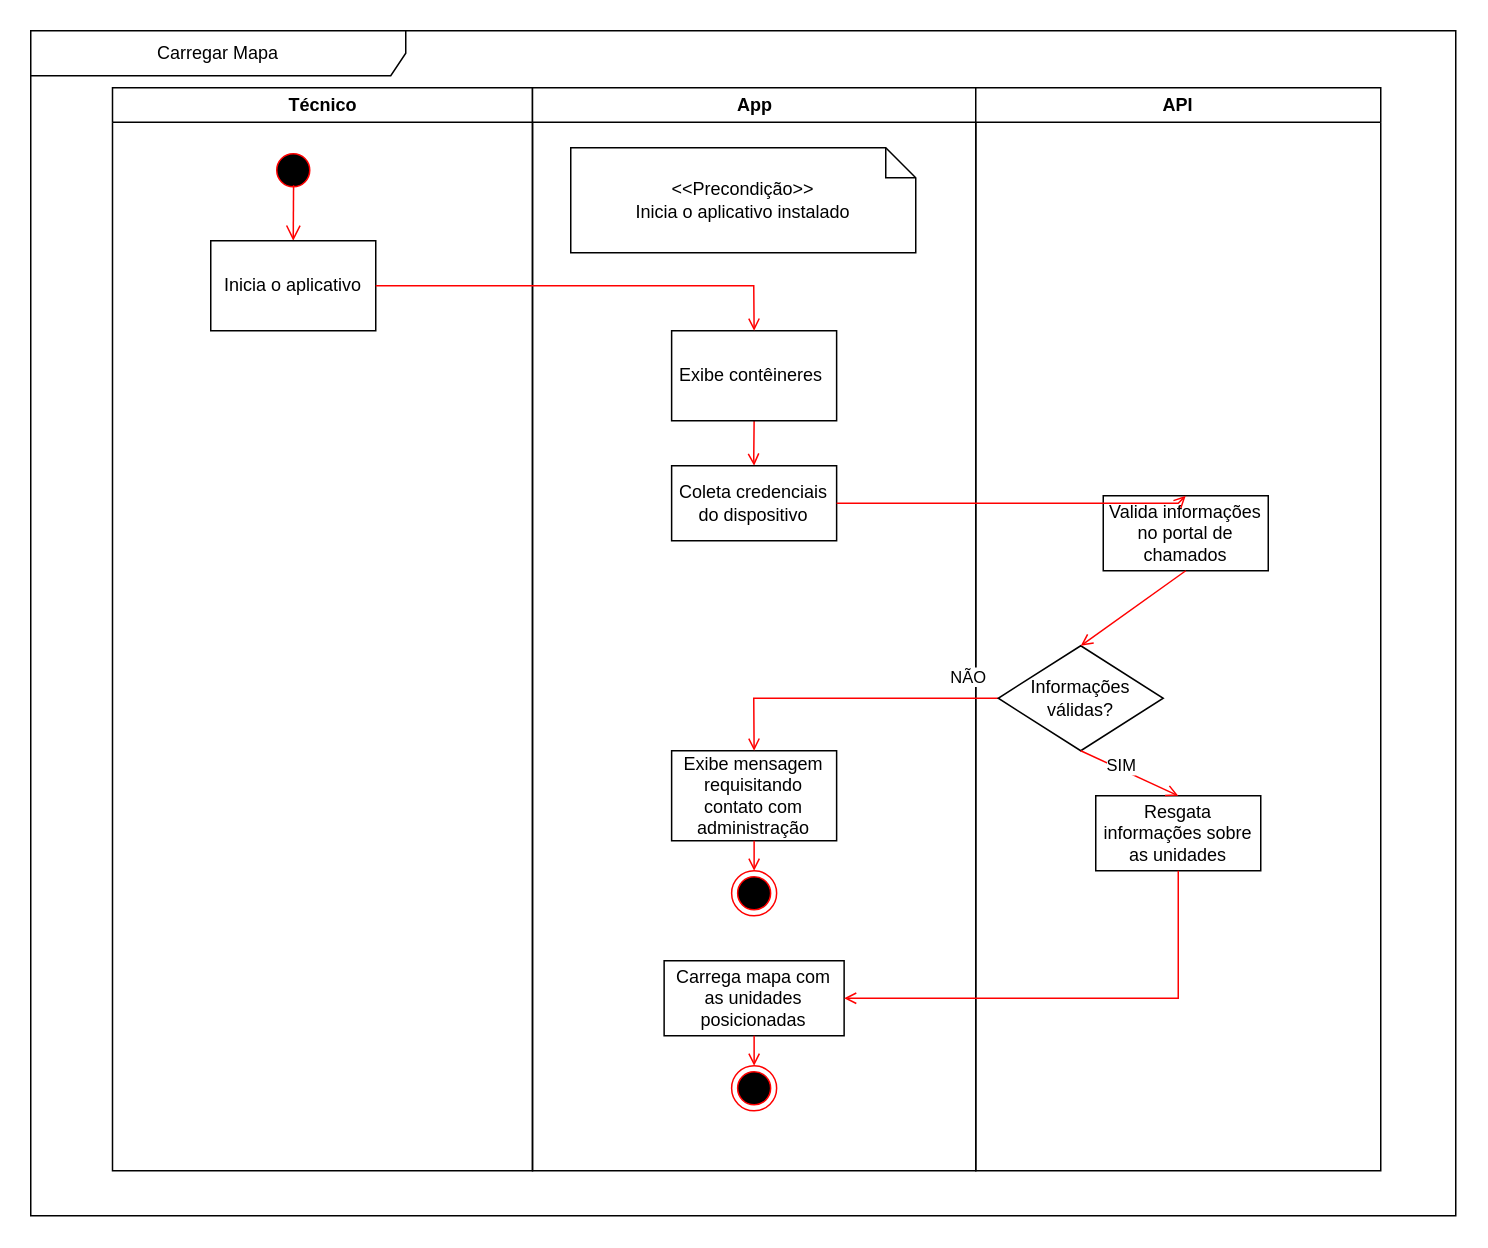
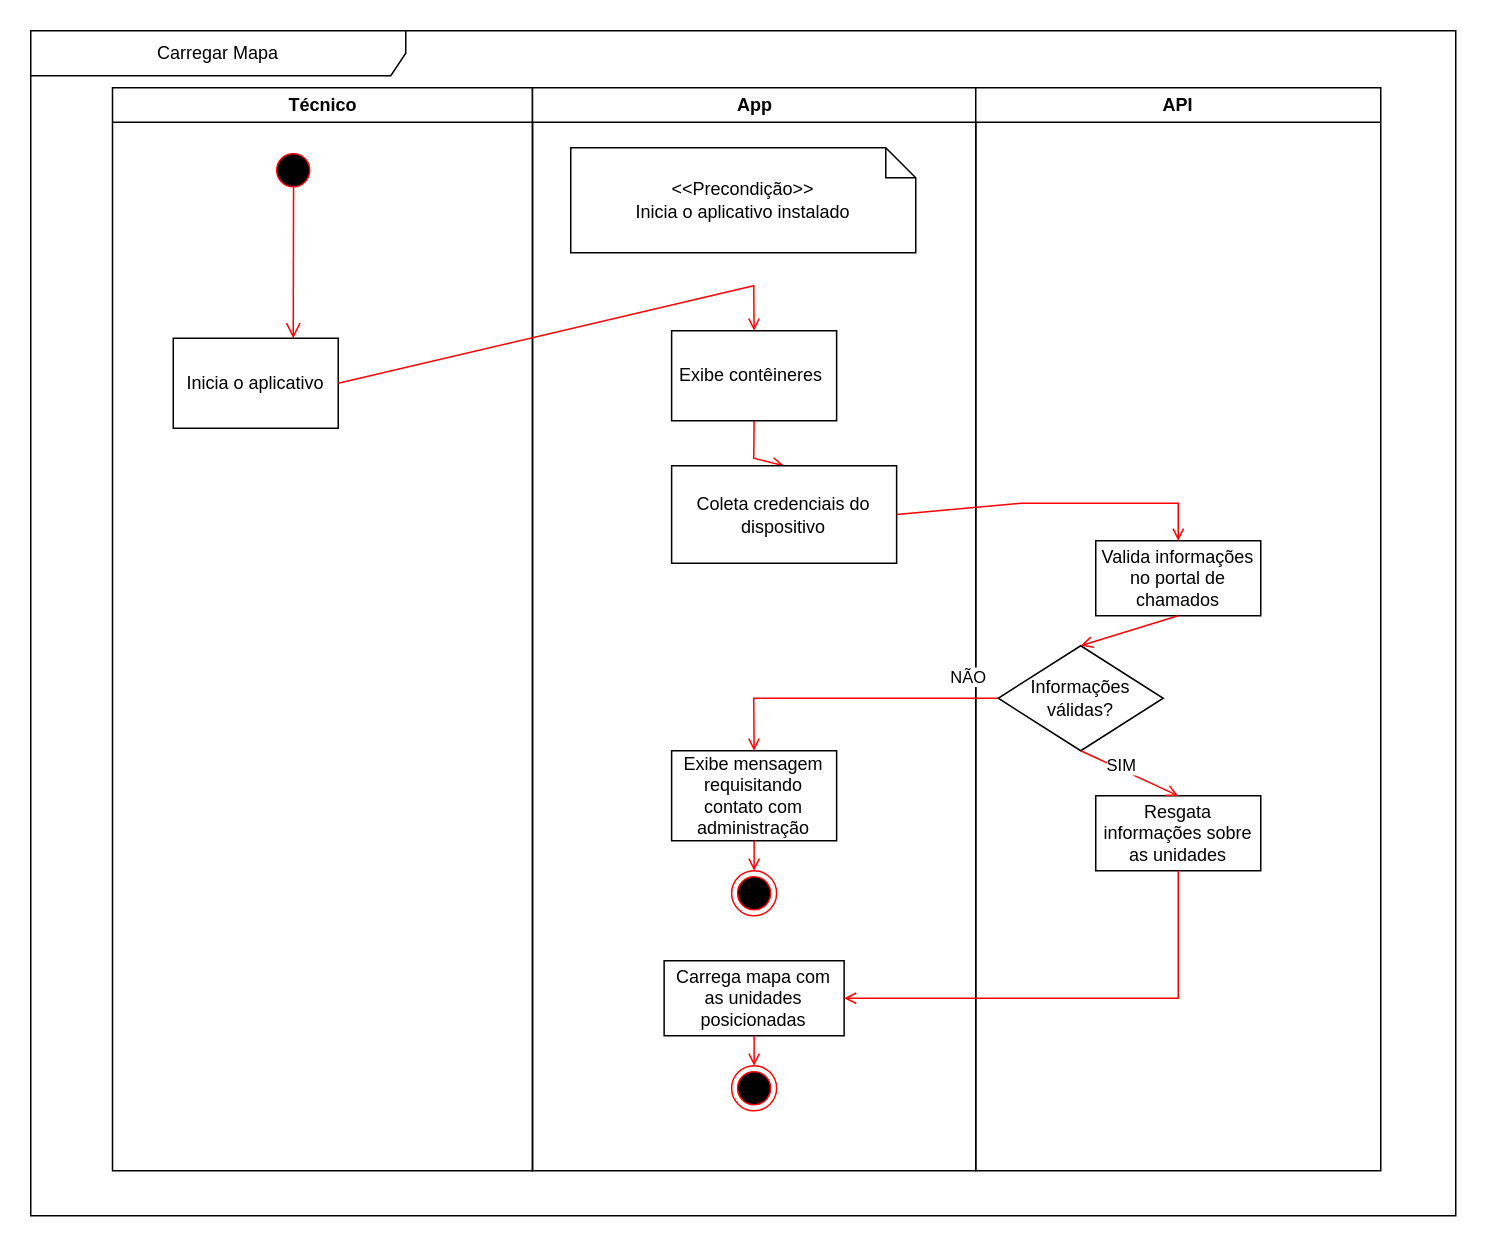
node "Inicia o aplicativo": moved (293, 286) -> (256, 383)
node "Coleta credenciais do dispositivo": size 165x75 -> 225x98
node "Valida informações no portal de chamados": moved (1186, 533) -> (1178, 578)
